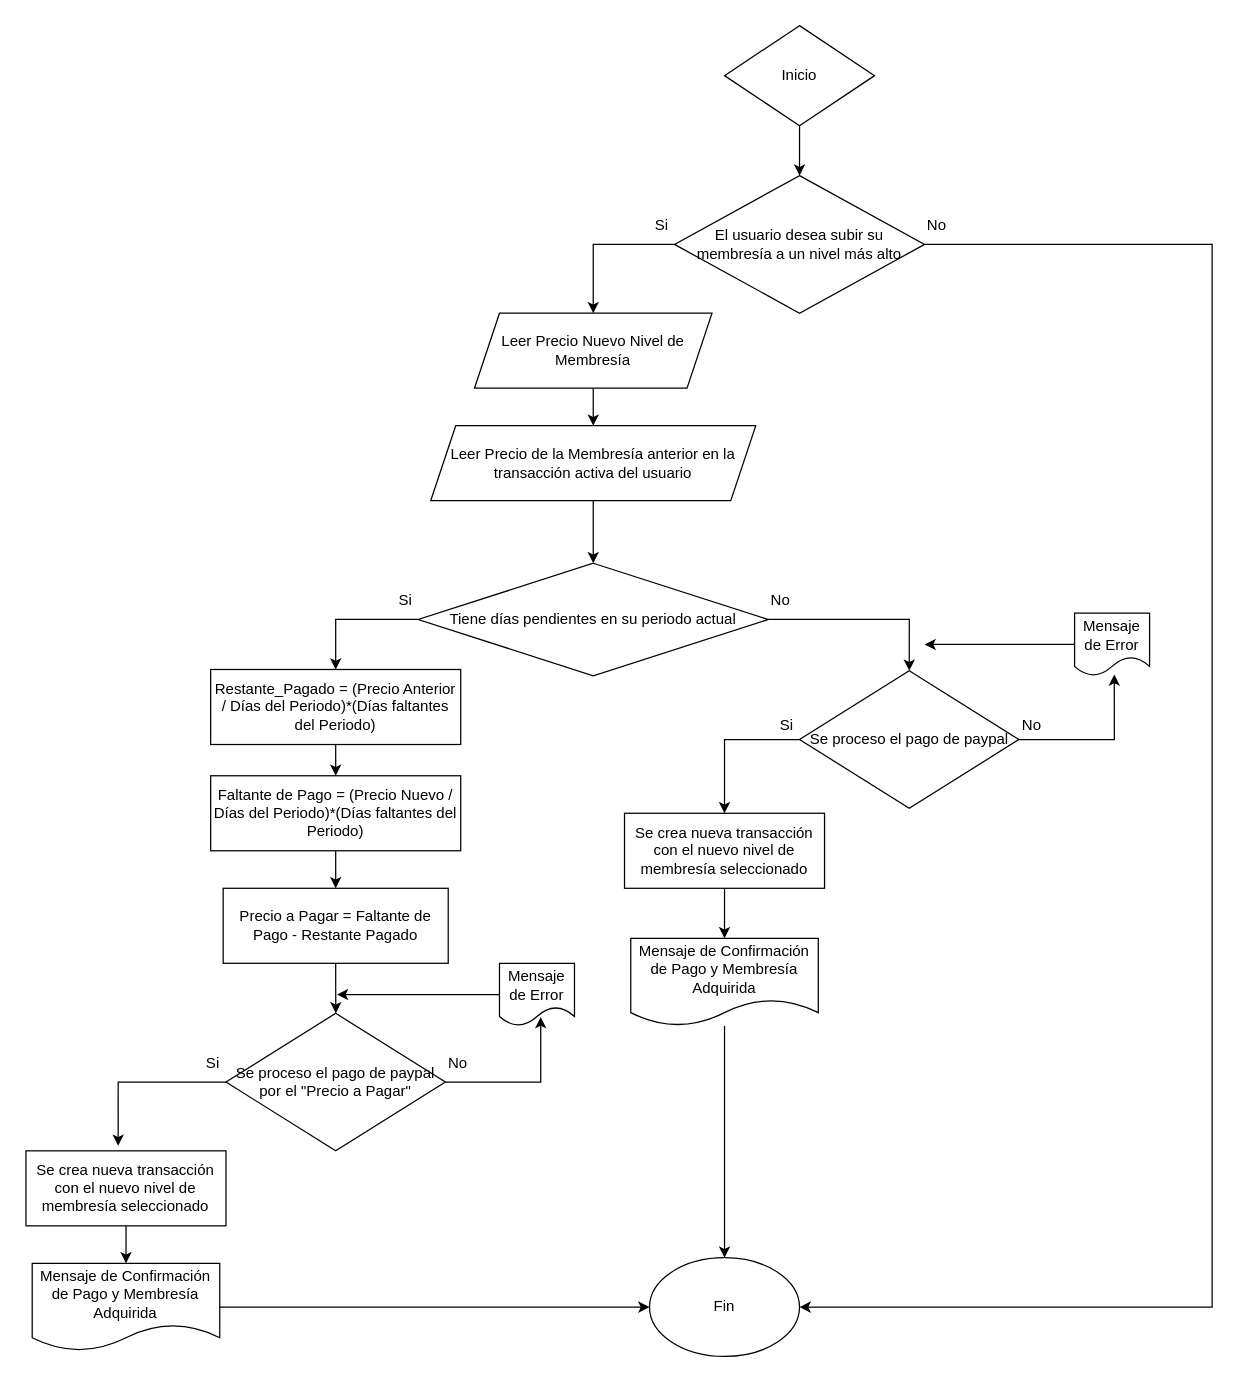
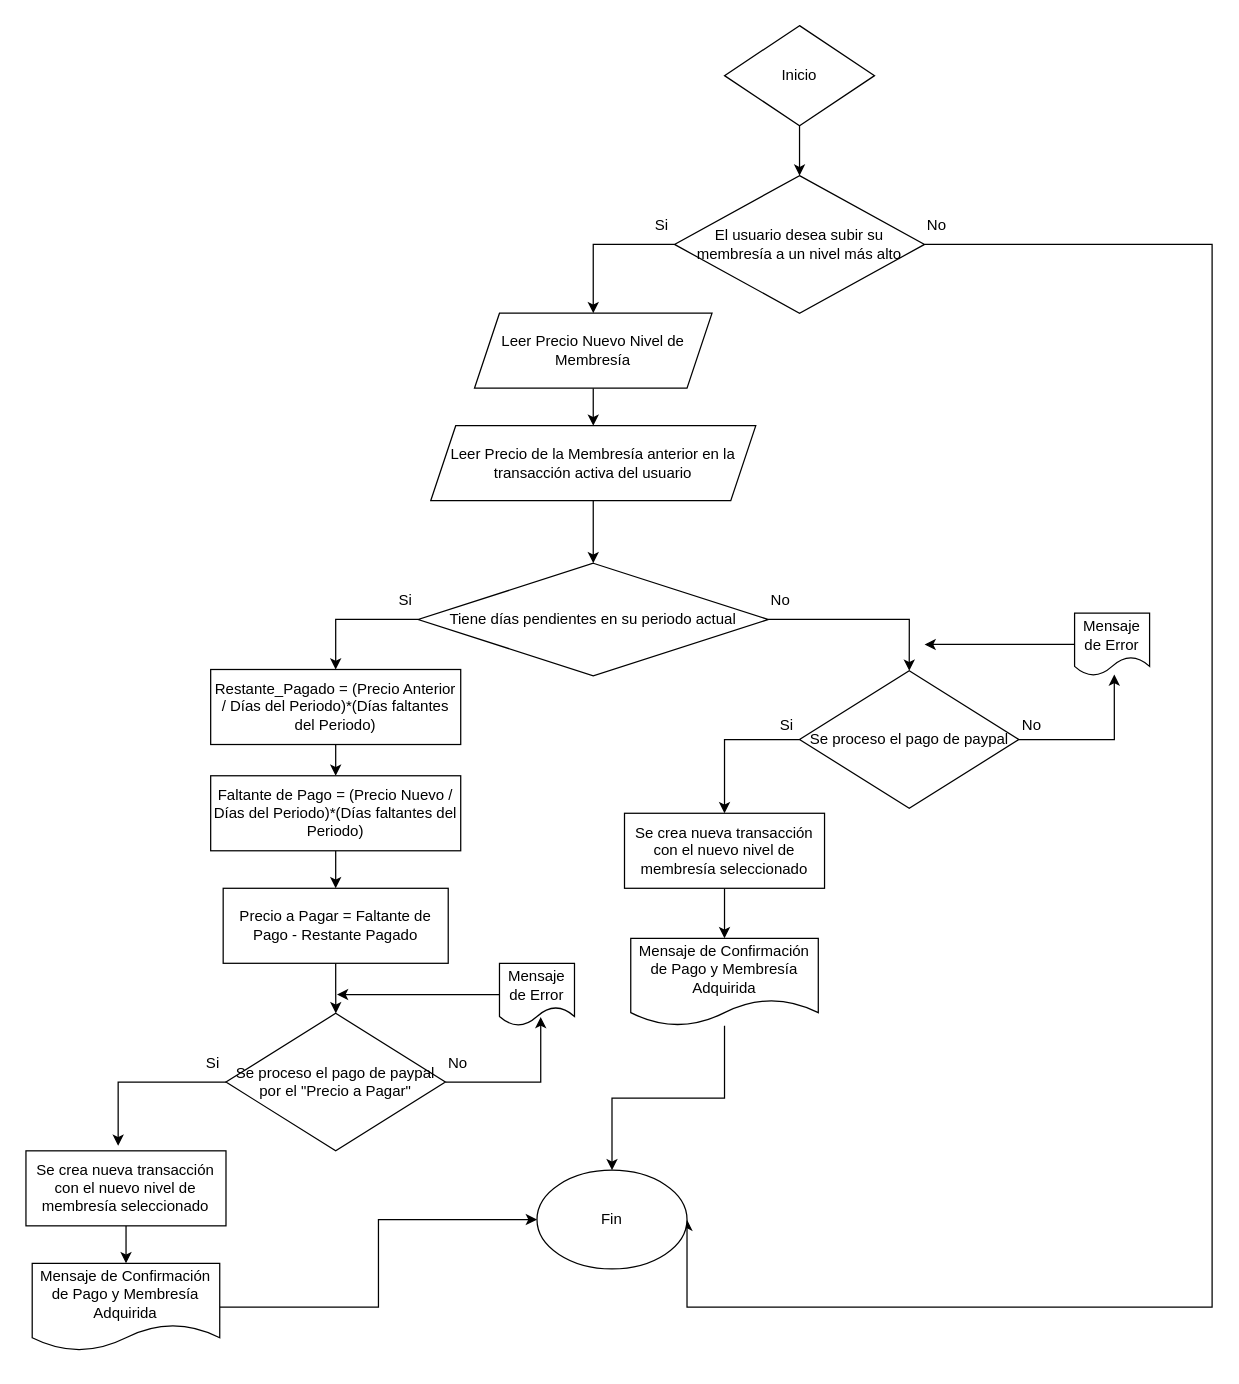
node "Fin": moved (724, 1307) -> (612, 1219)
